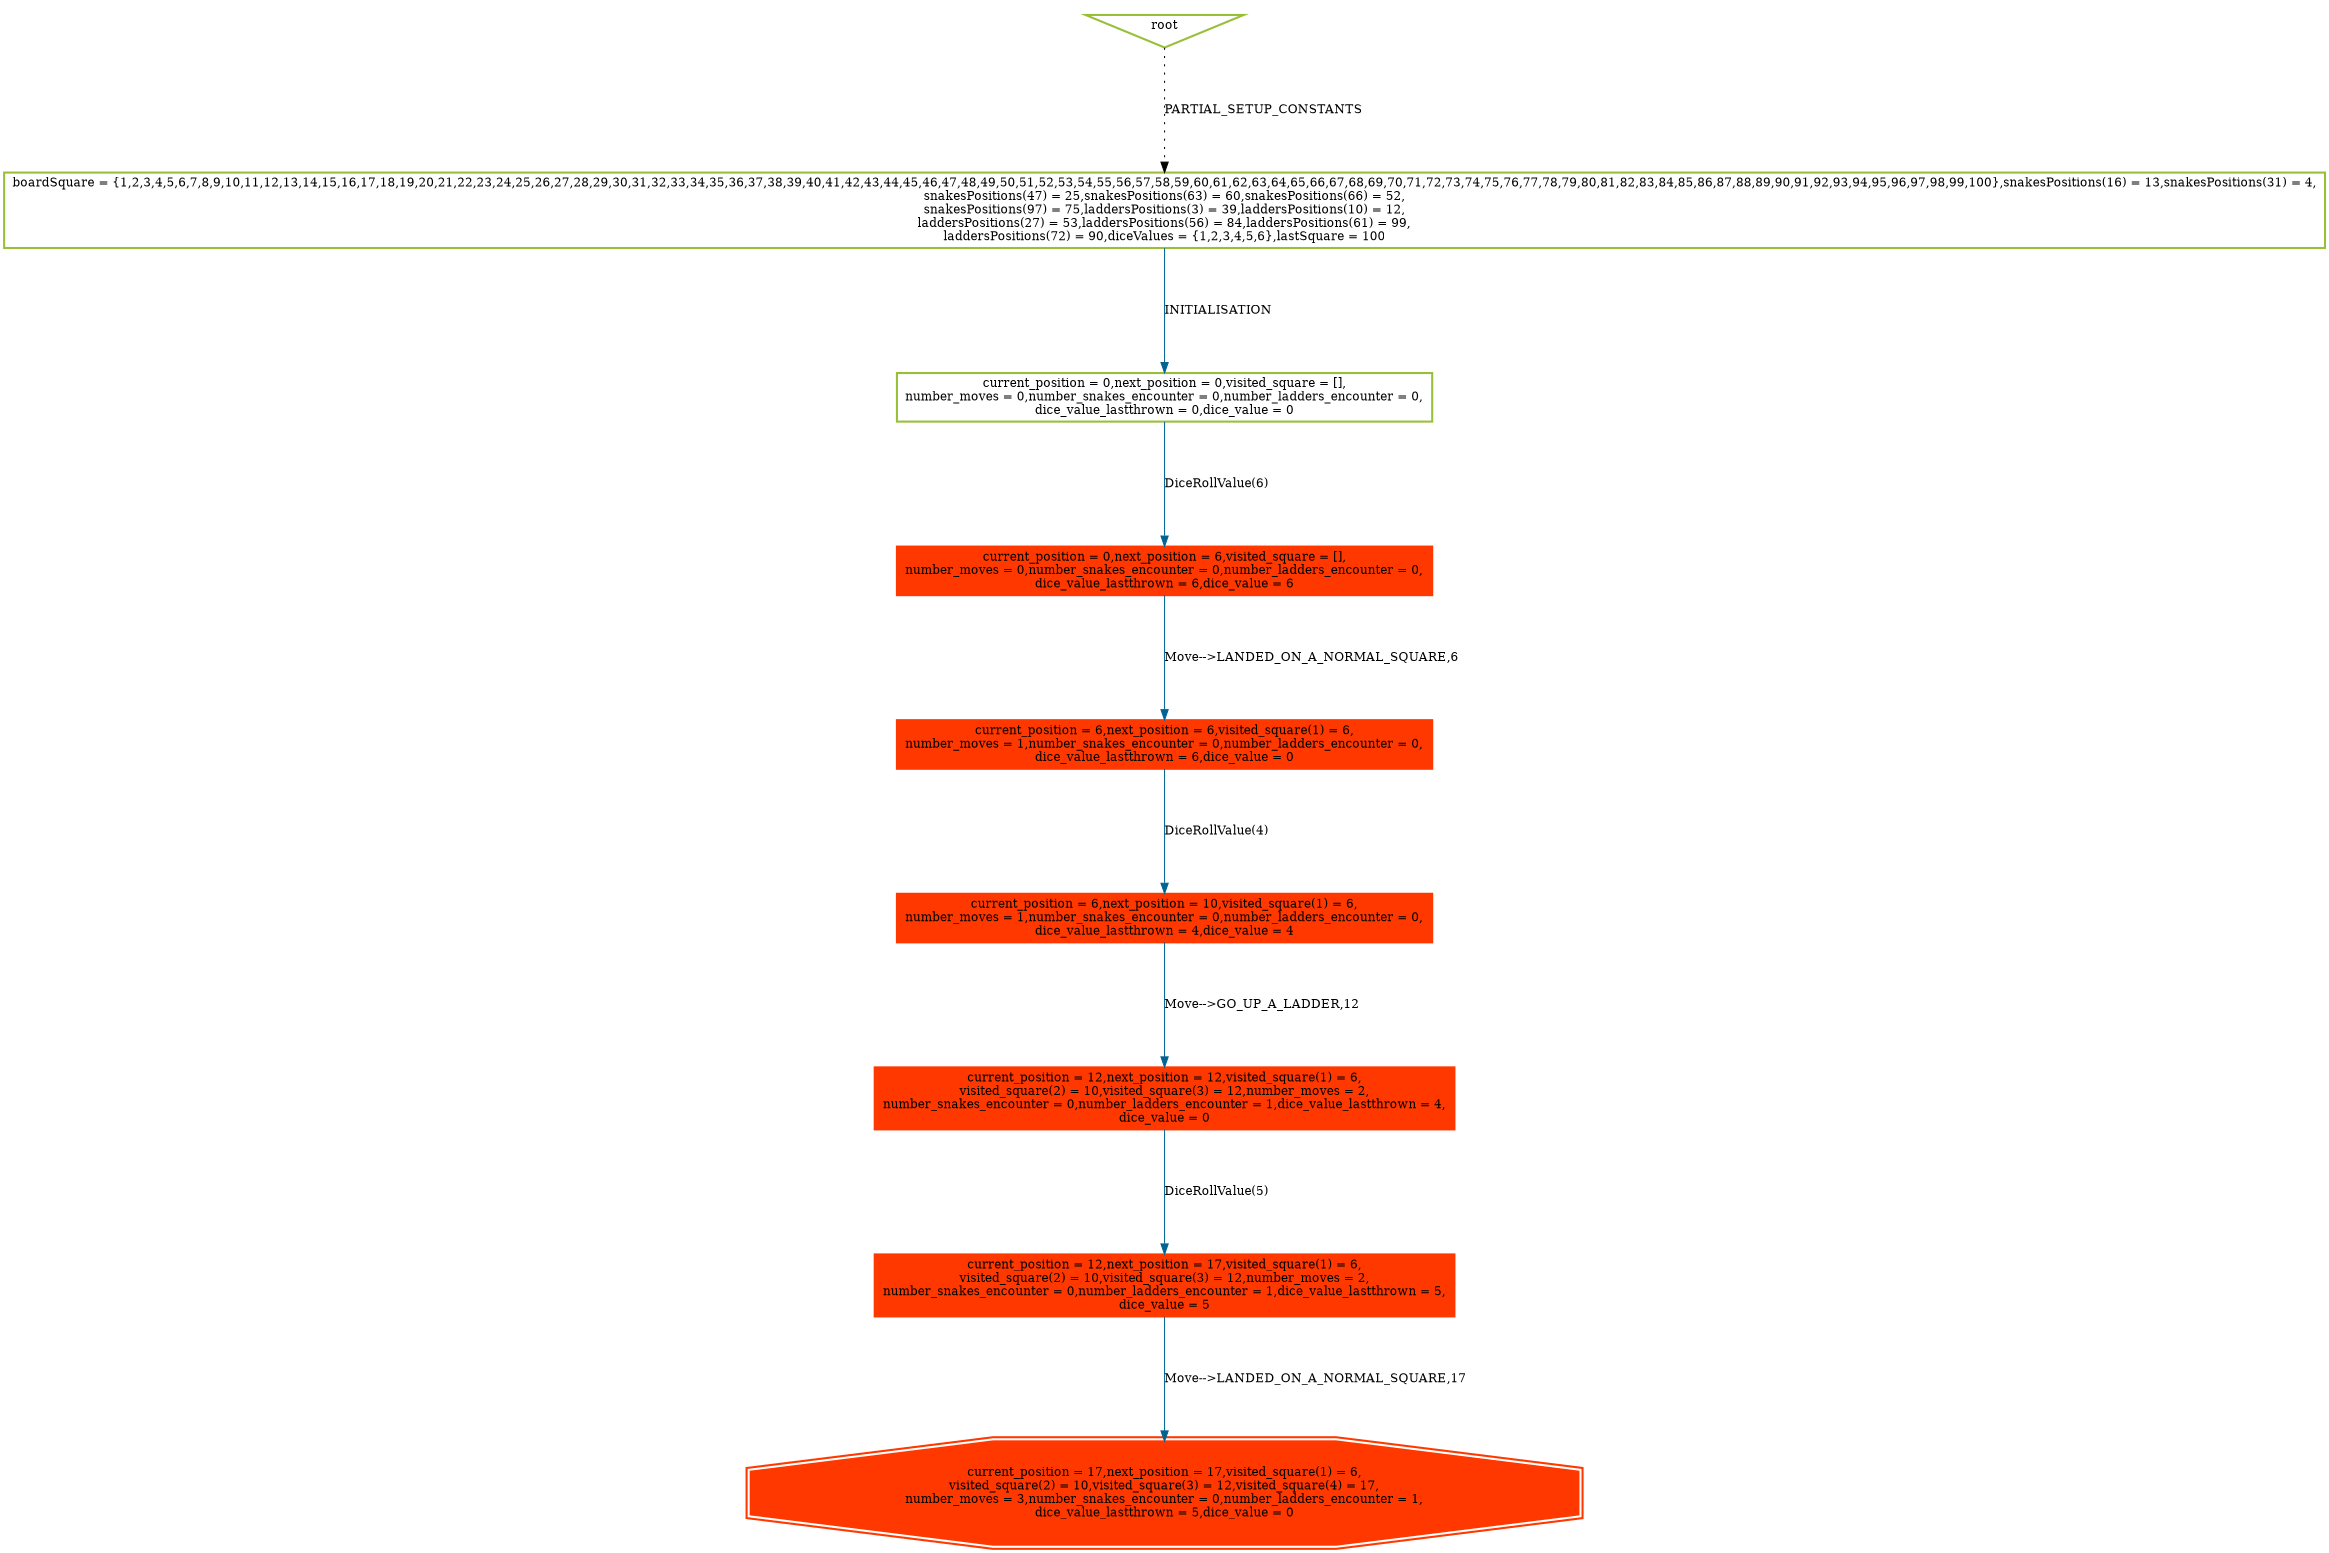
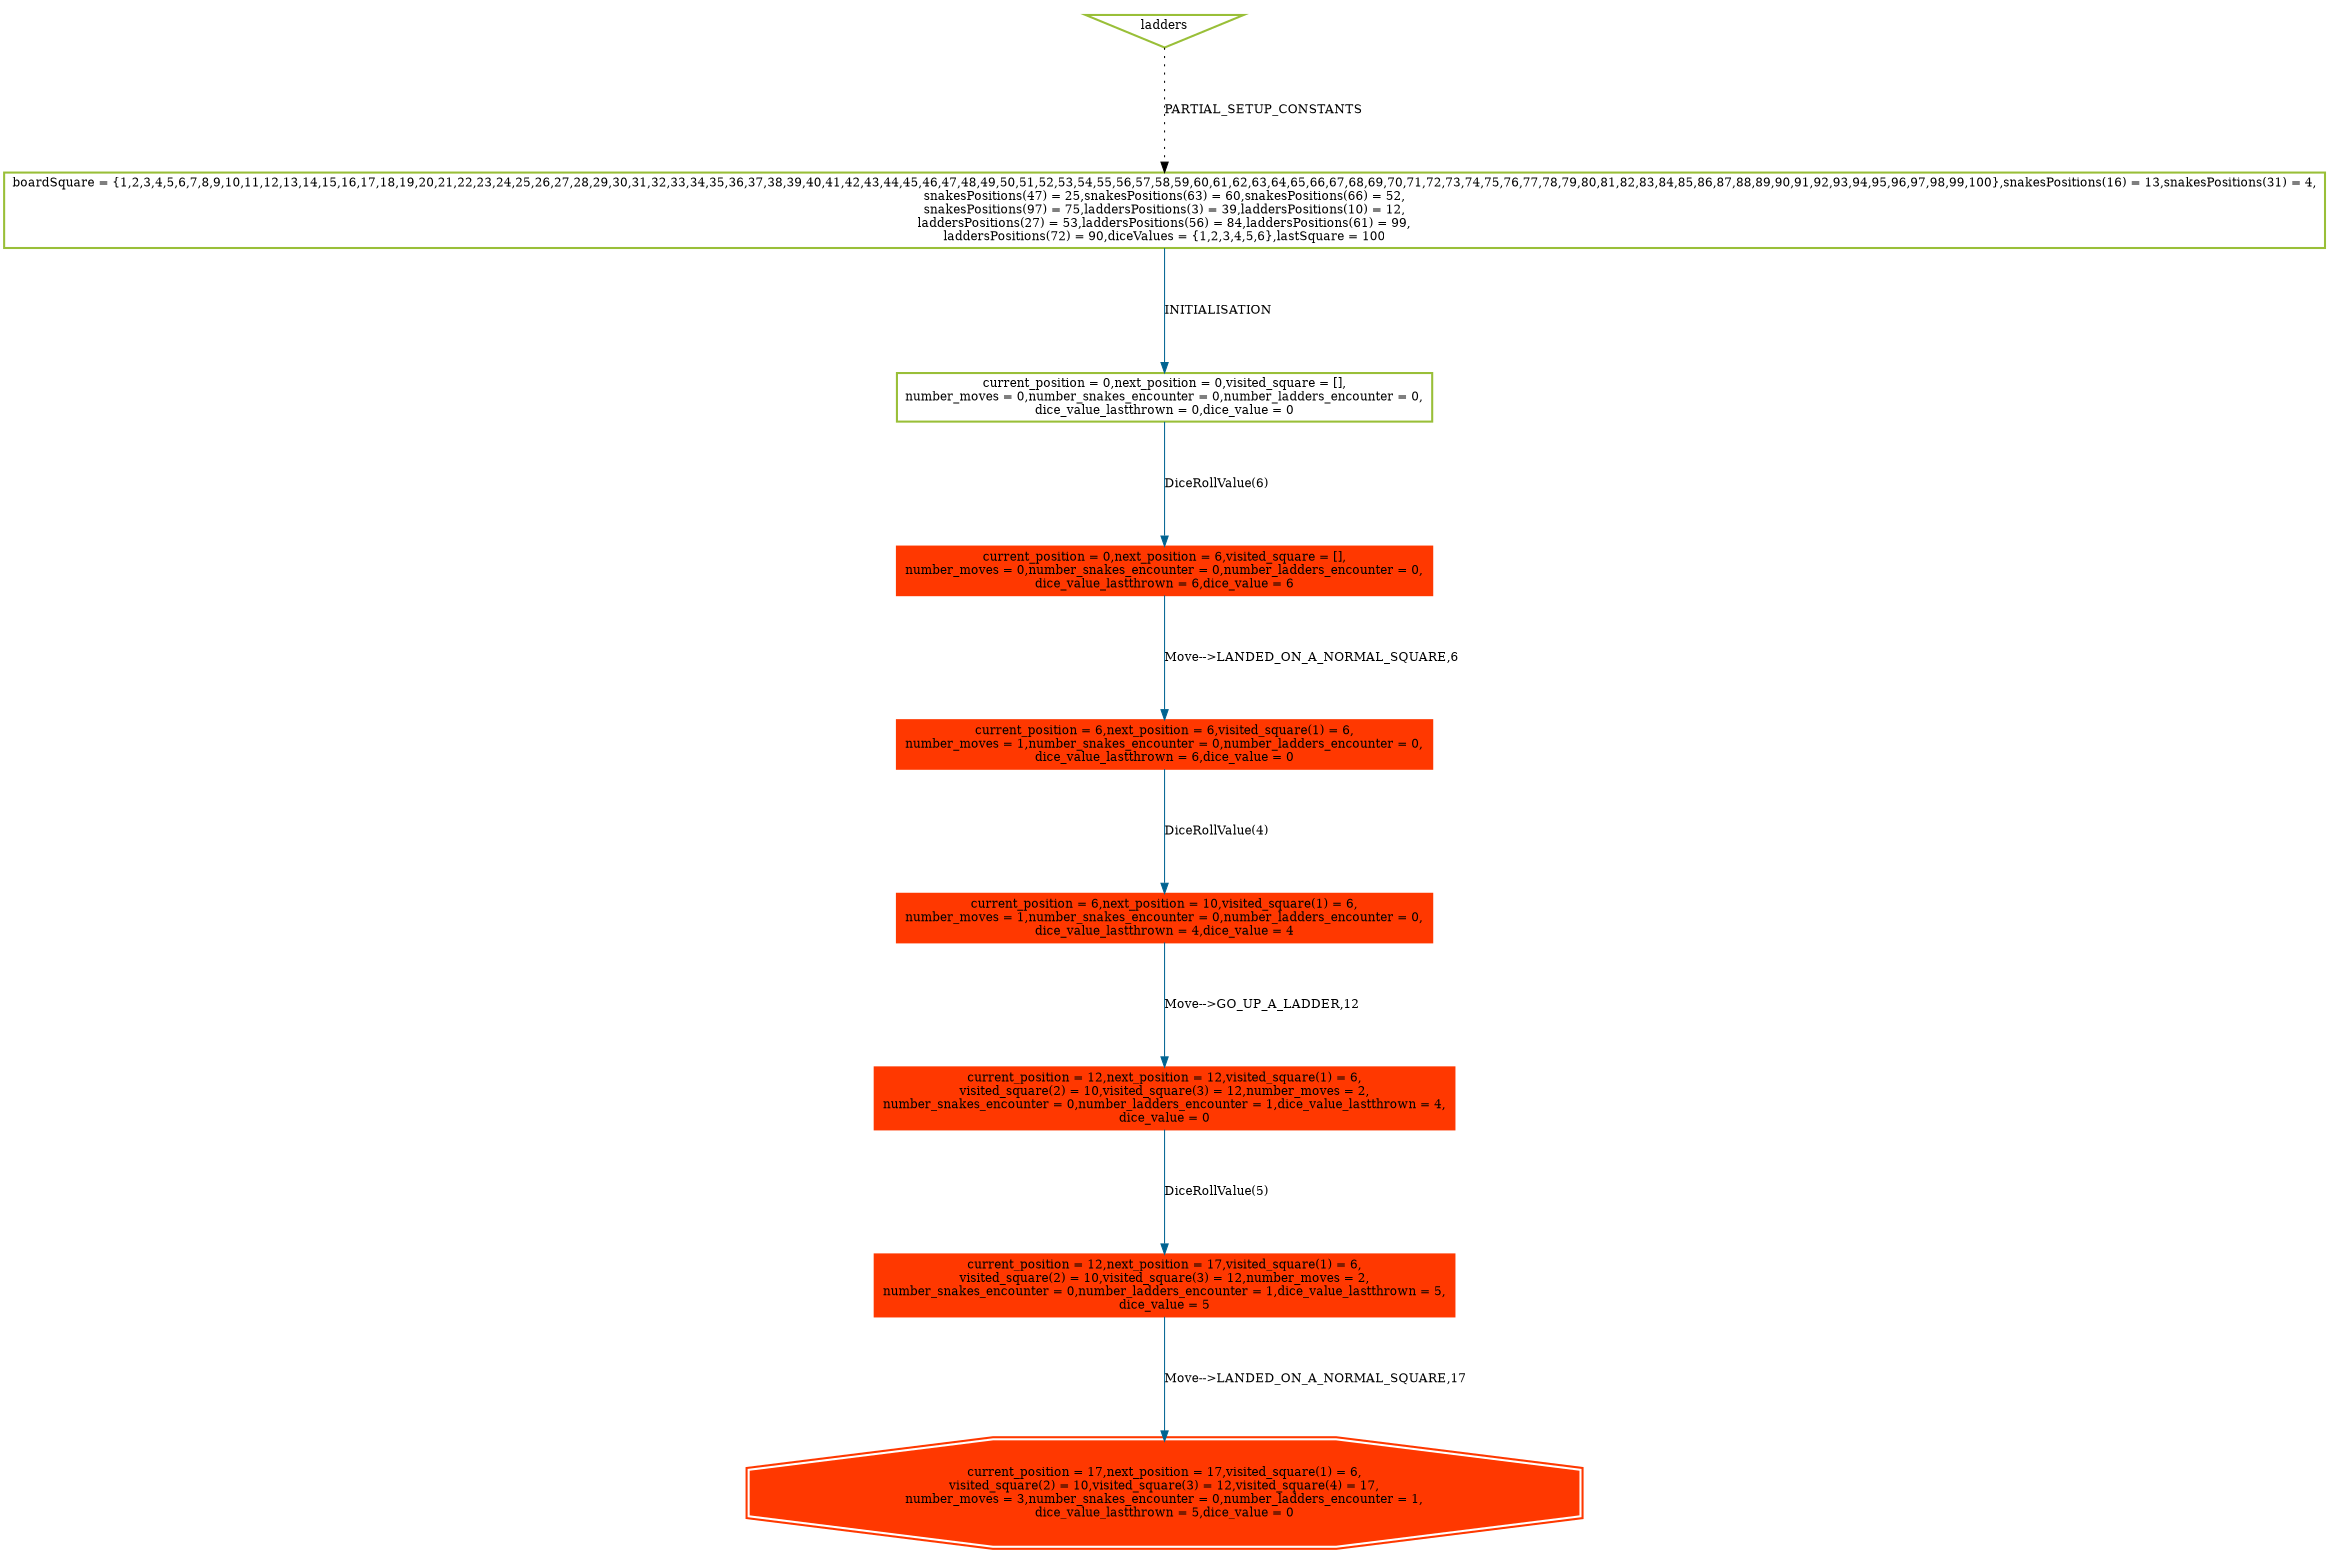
node "root": label "root" -> "ladders"
